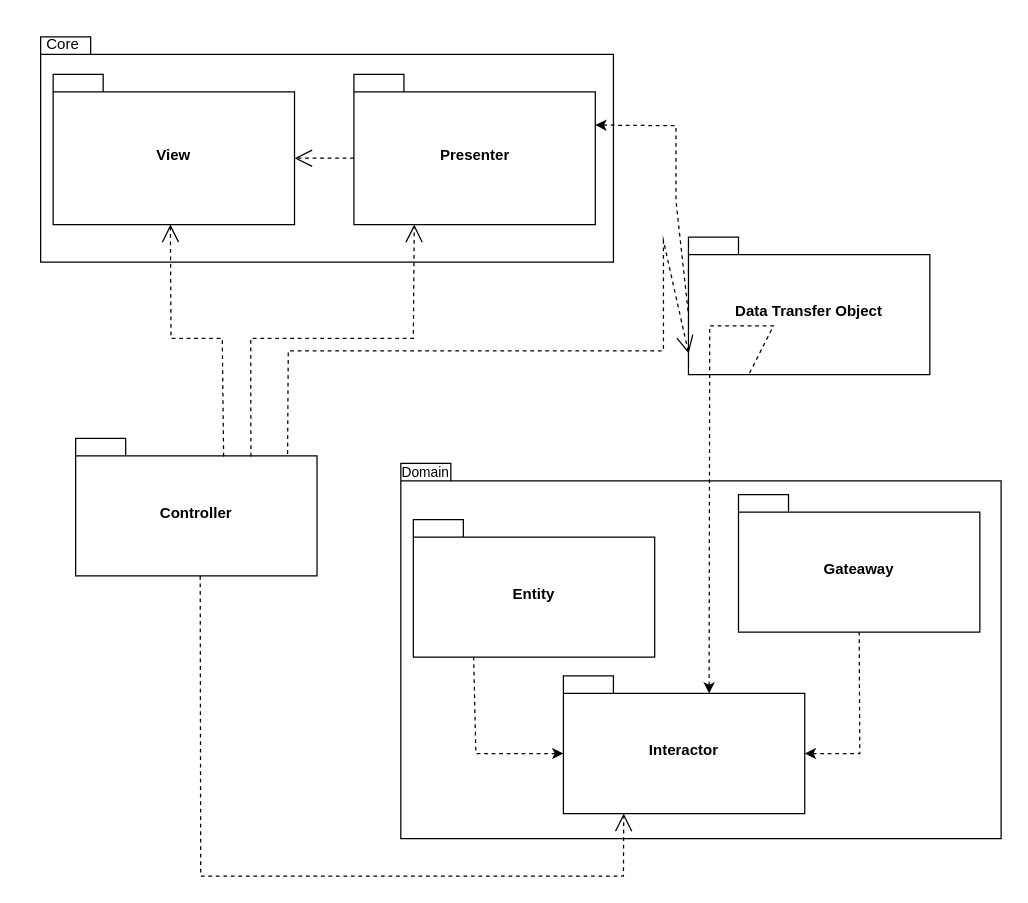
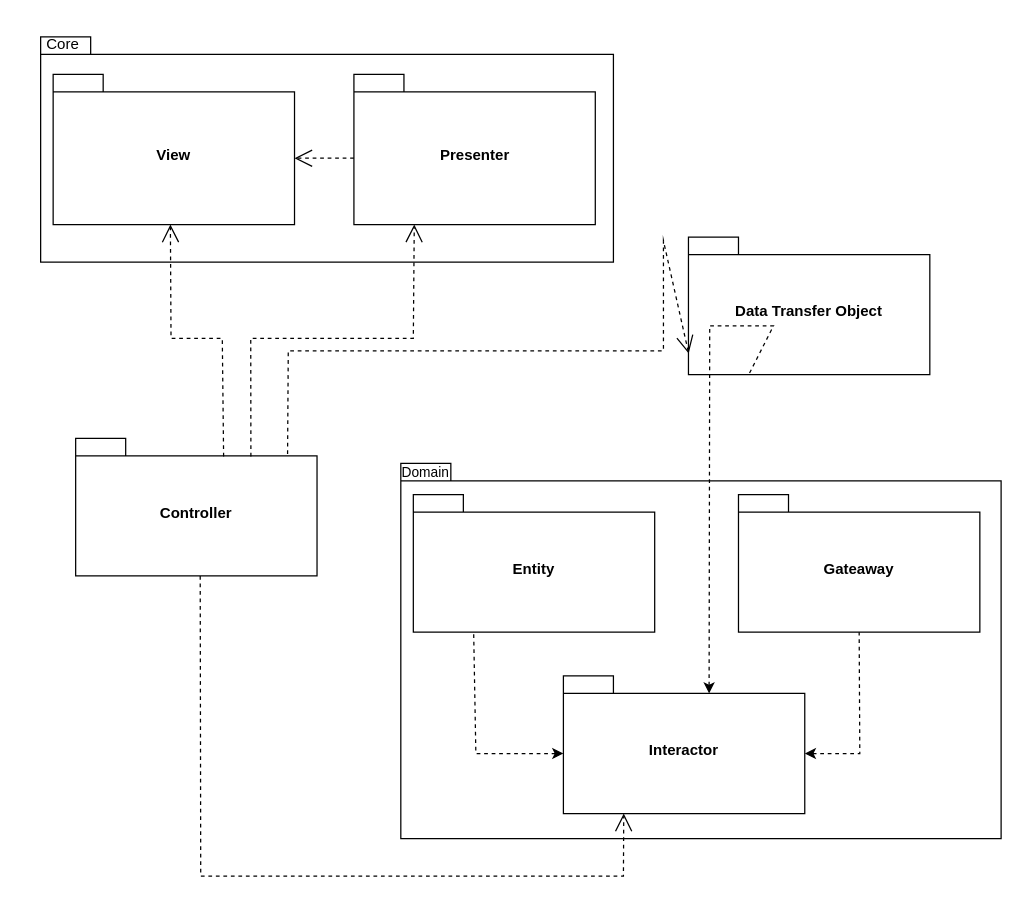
edge "Data Transfer Object" -> "Presenter": removed
node "Entity": moved (534, 588) -> (534, 563)
